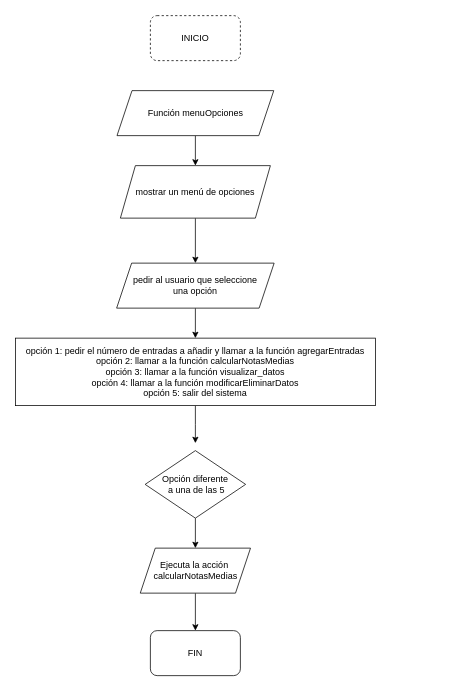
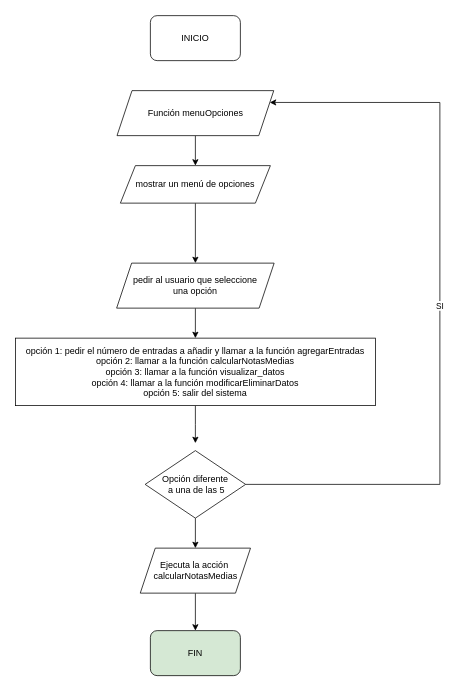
node "INICIO": style dashed -> solid
node "mostrar un menú de opciones": size 150x53 -> 150x38
edge "Opción diferente a una de las 5" -> "Función menuOpciones": added, label "SI"
node "FIN": fillcolor #ffffff -> #d5e8d4
